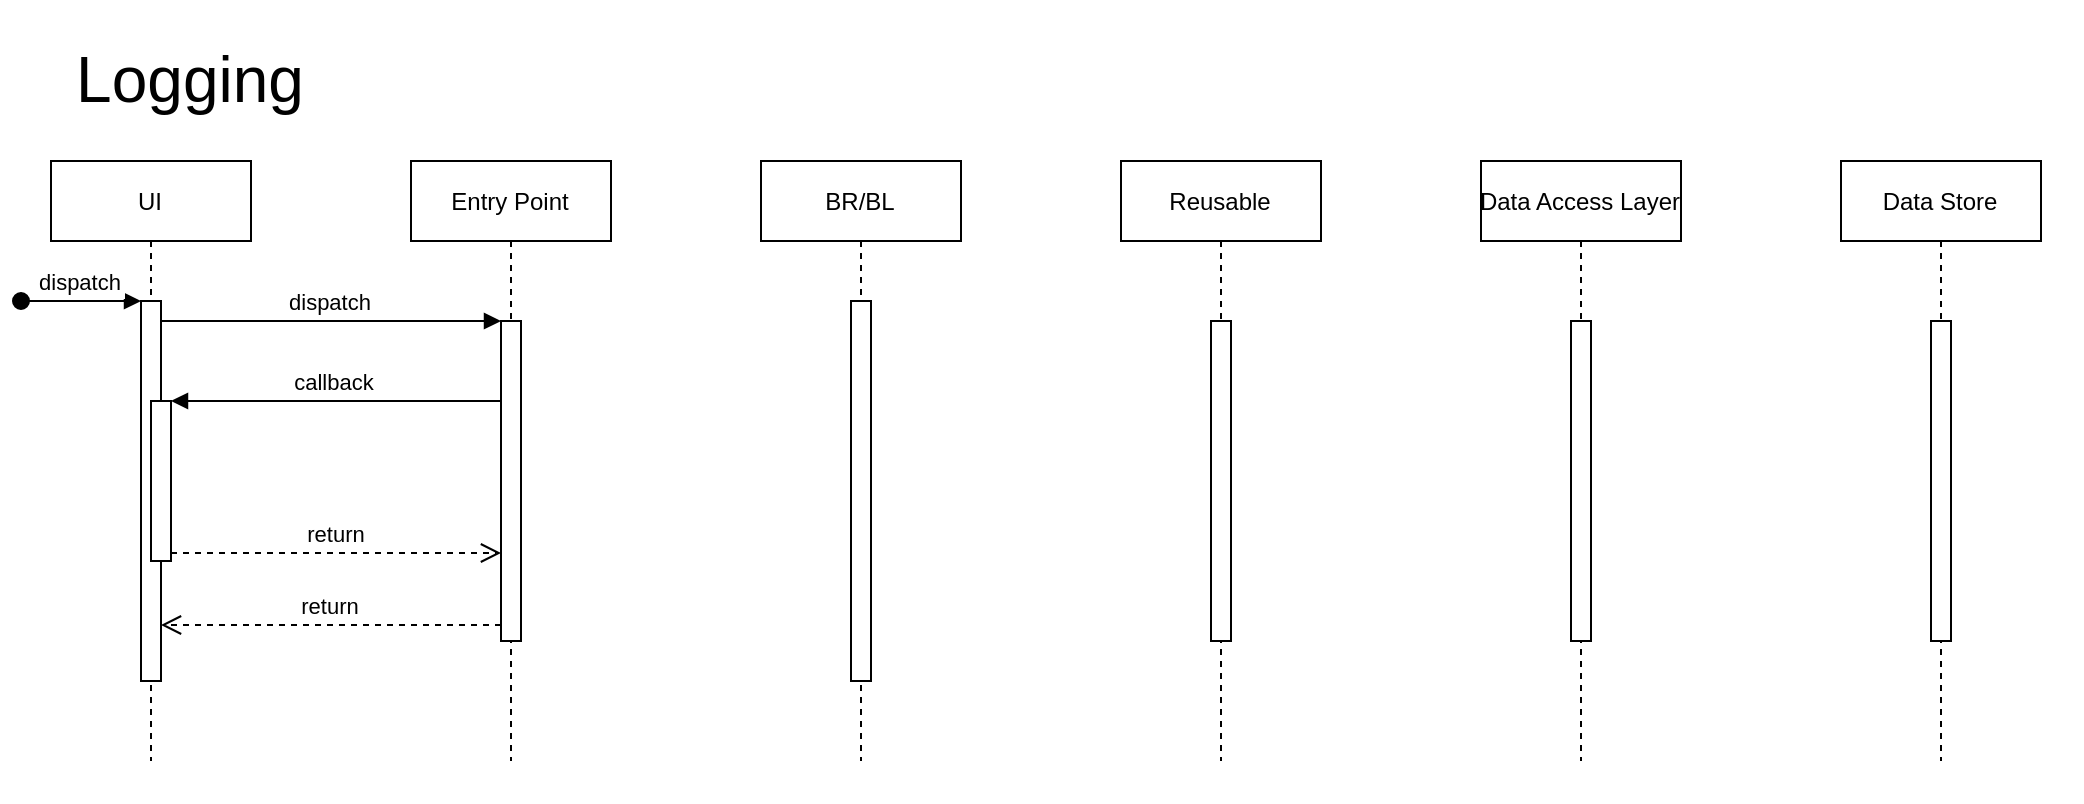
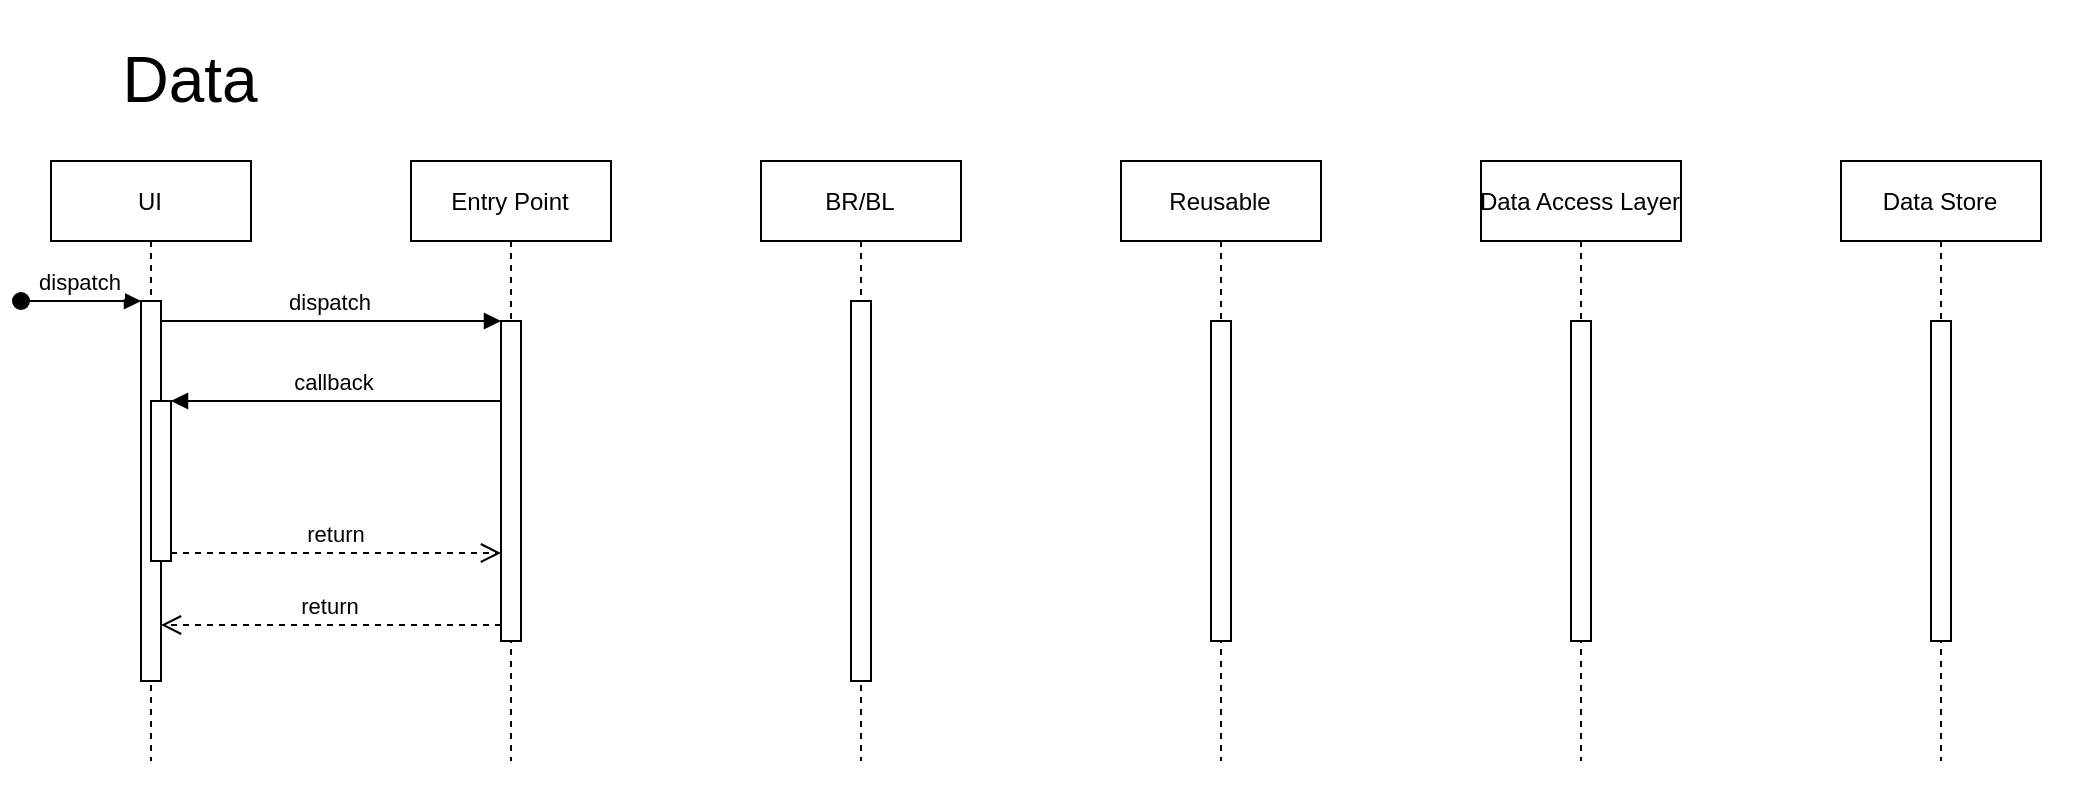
node "Logging": label "Logging" -> "Data"
